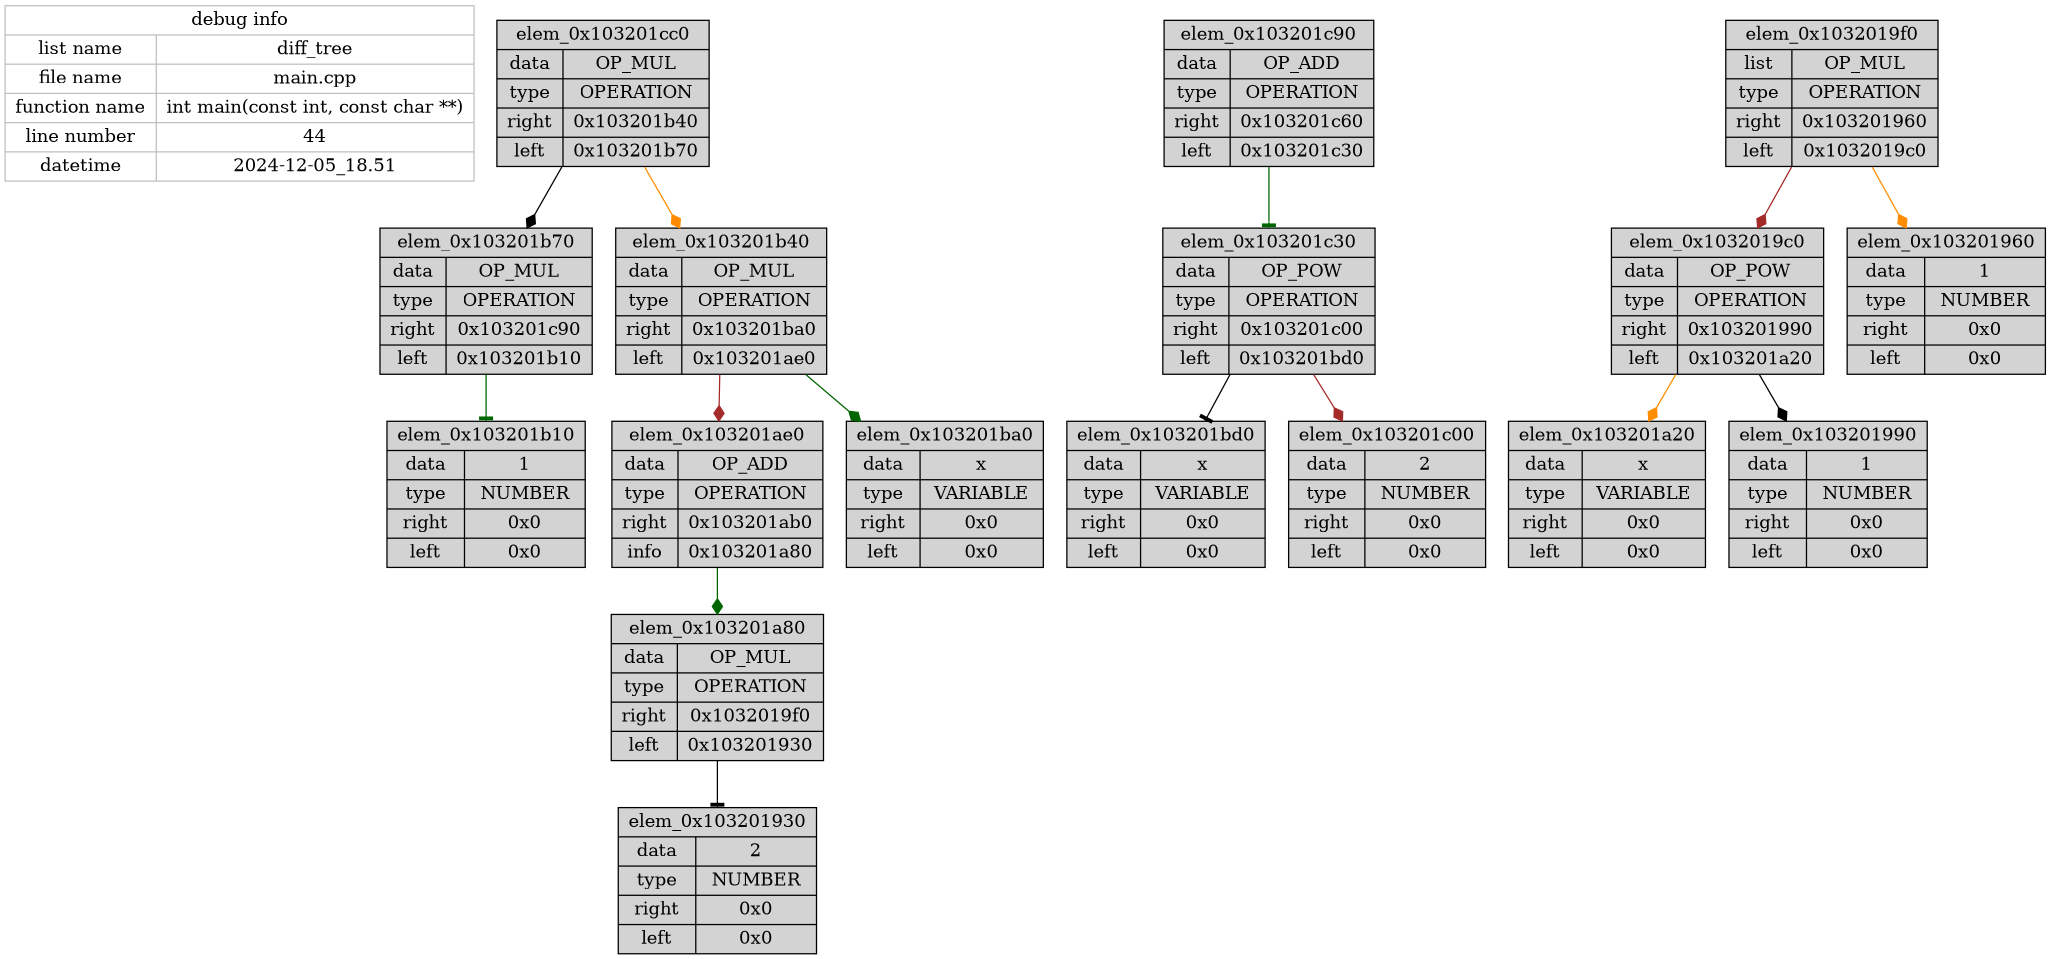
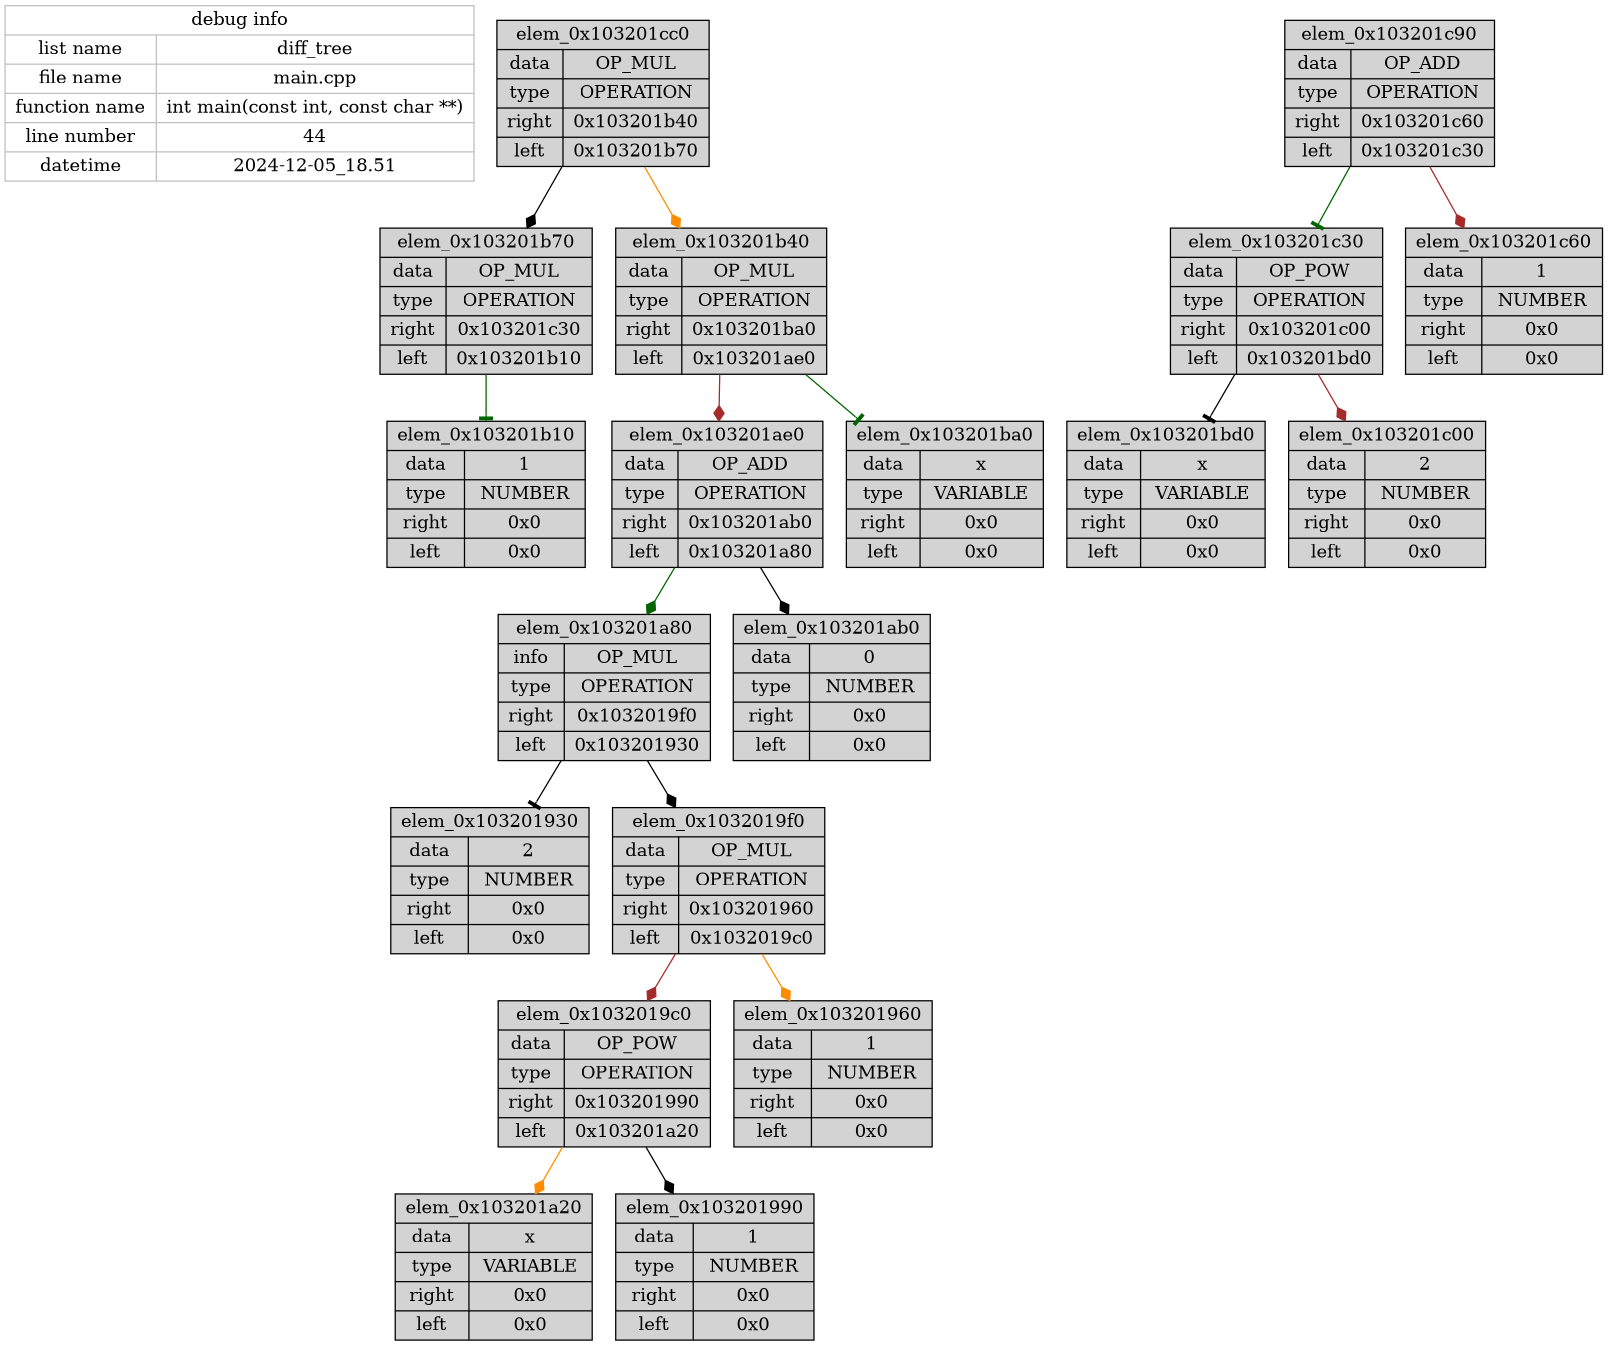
node "elem_0x1032019f0": text "list" -> "data"
node "elem_0x103201c60": added
node "elem_0x103201b70": text "0x103201c90" -> "0x103201c30"
edge "elem_0x103201b40" -> "elem_0x103201ba0": arrowhead diamond -> tee
node "elem_0x103201ae0": text "info" -> "left"
node "elem_0x103201a80": text "data" -> "info"
node "elem_0x103201ab0": added
edge "elem_0x103201a80" -> "elem_0x1032019f0": added
